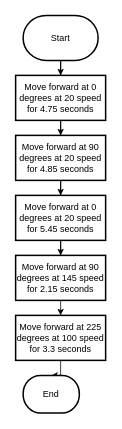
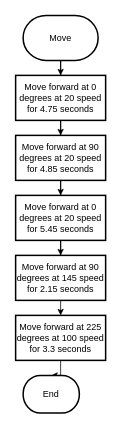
node "Start": label "Start" -> "Move"
